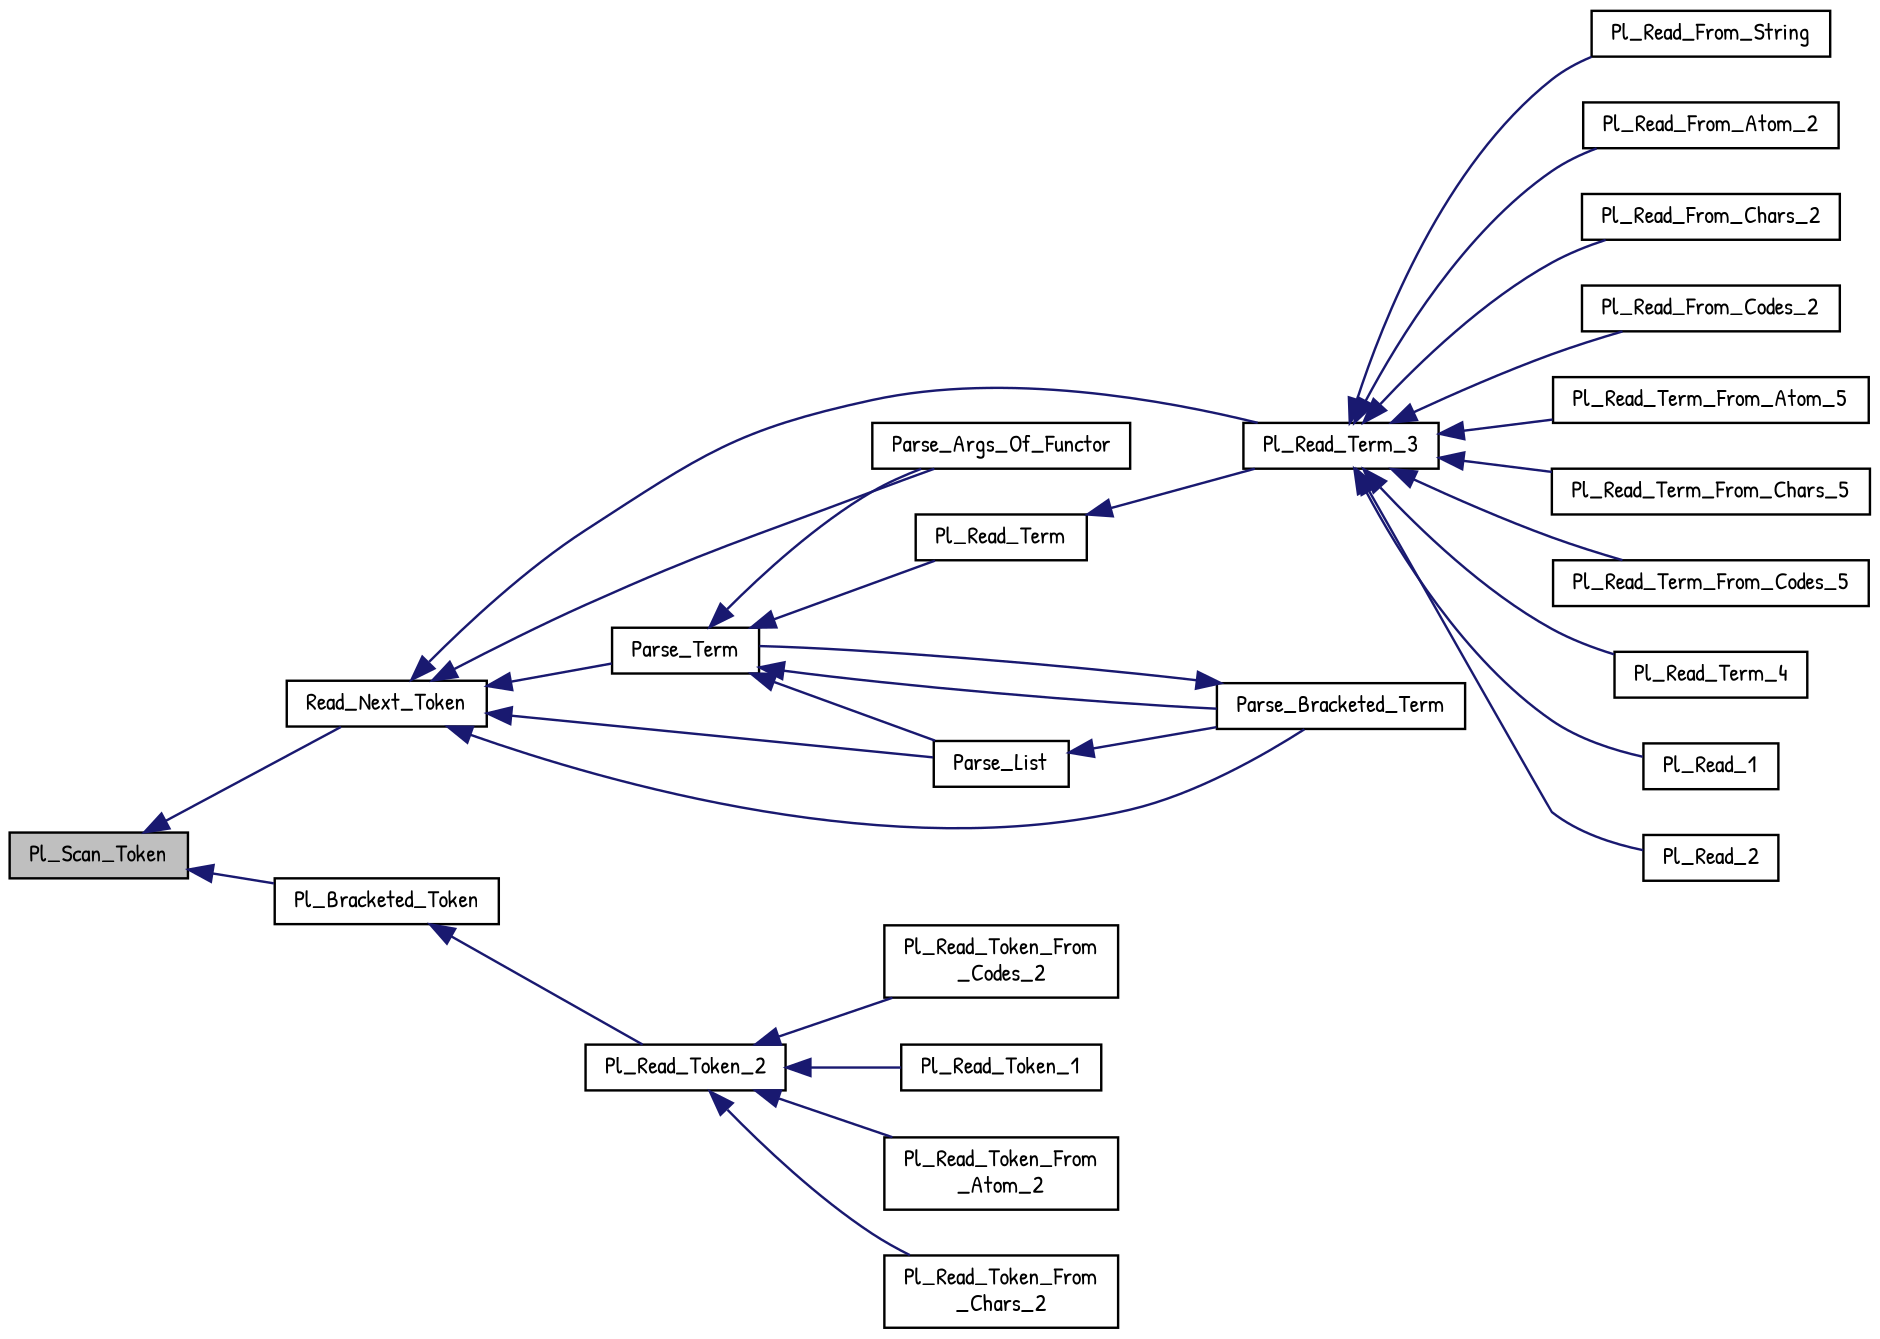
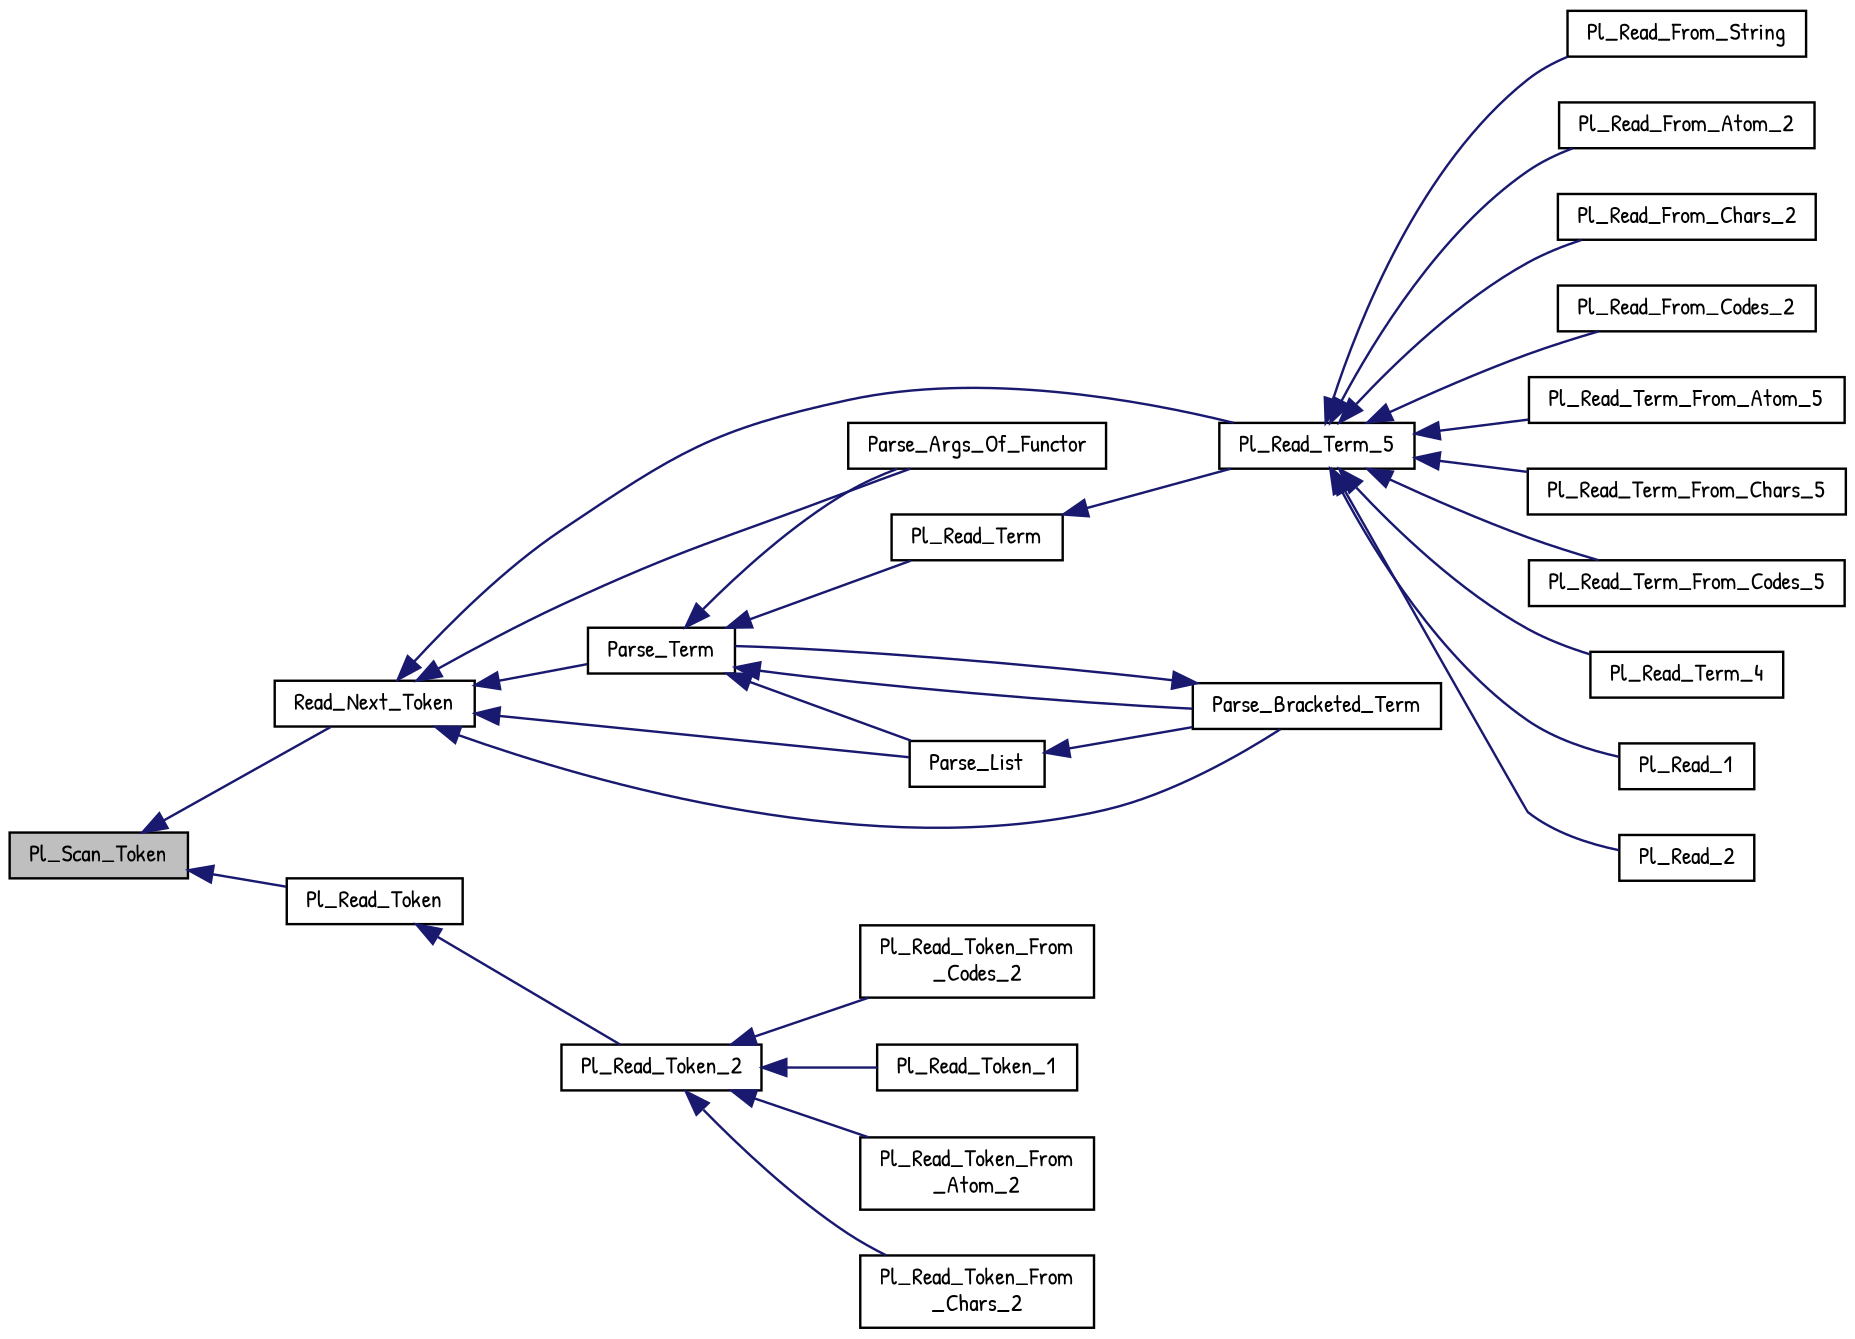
node "Pl_Read_Term_3": label "Pl_Read_Term_3" -> "Pl_Read_Term_5"
node "Pl_Bracketed_Token": label "Pl_Bracketed_Token" -> "Pl_Read_Token"
